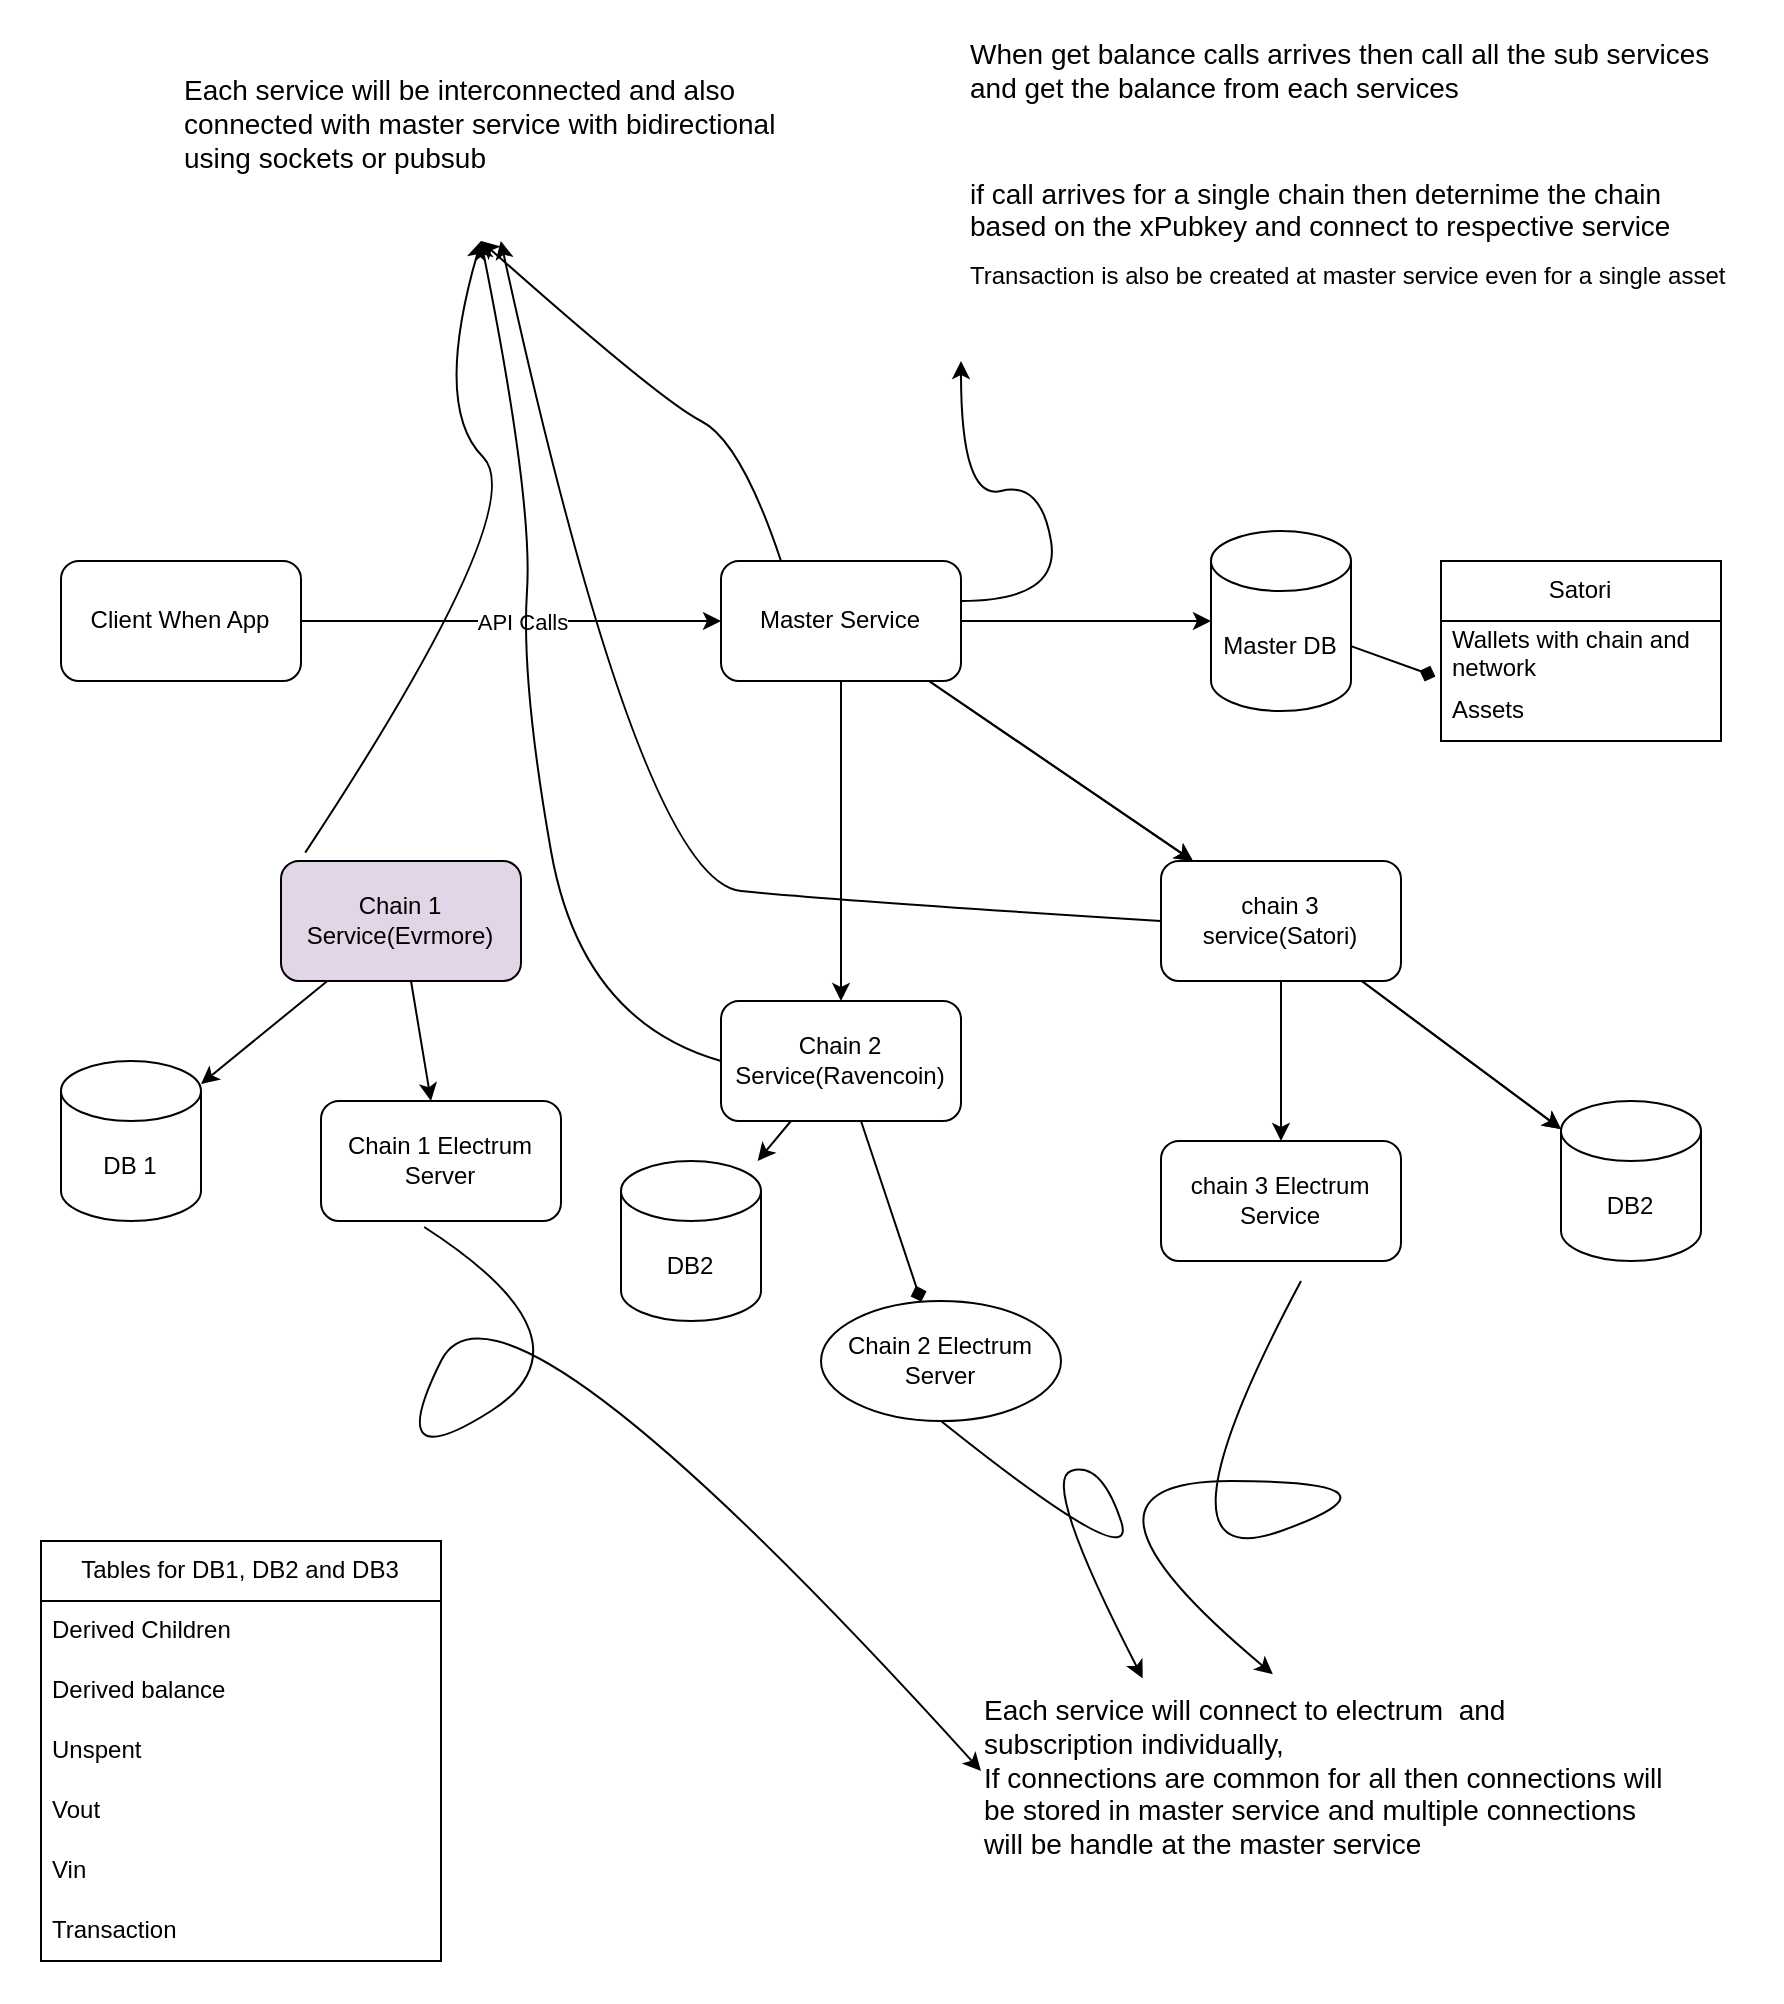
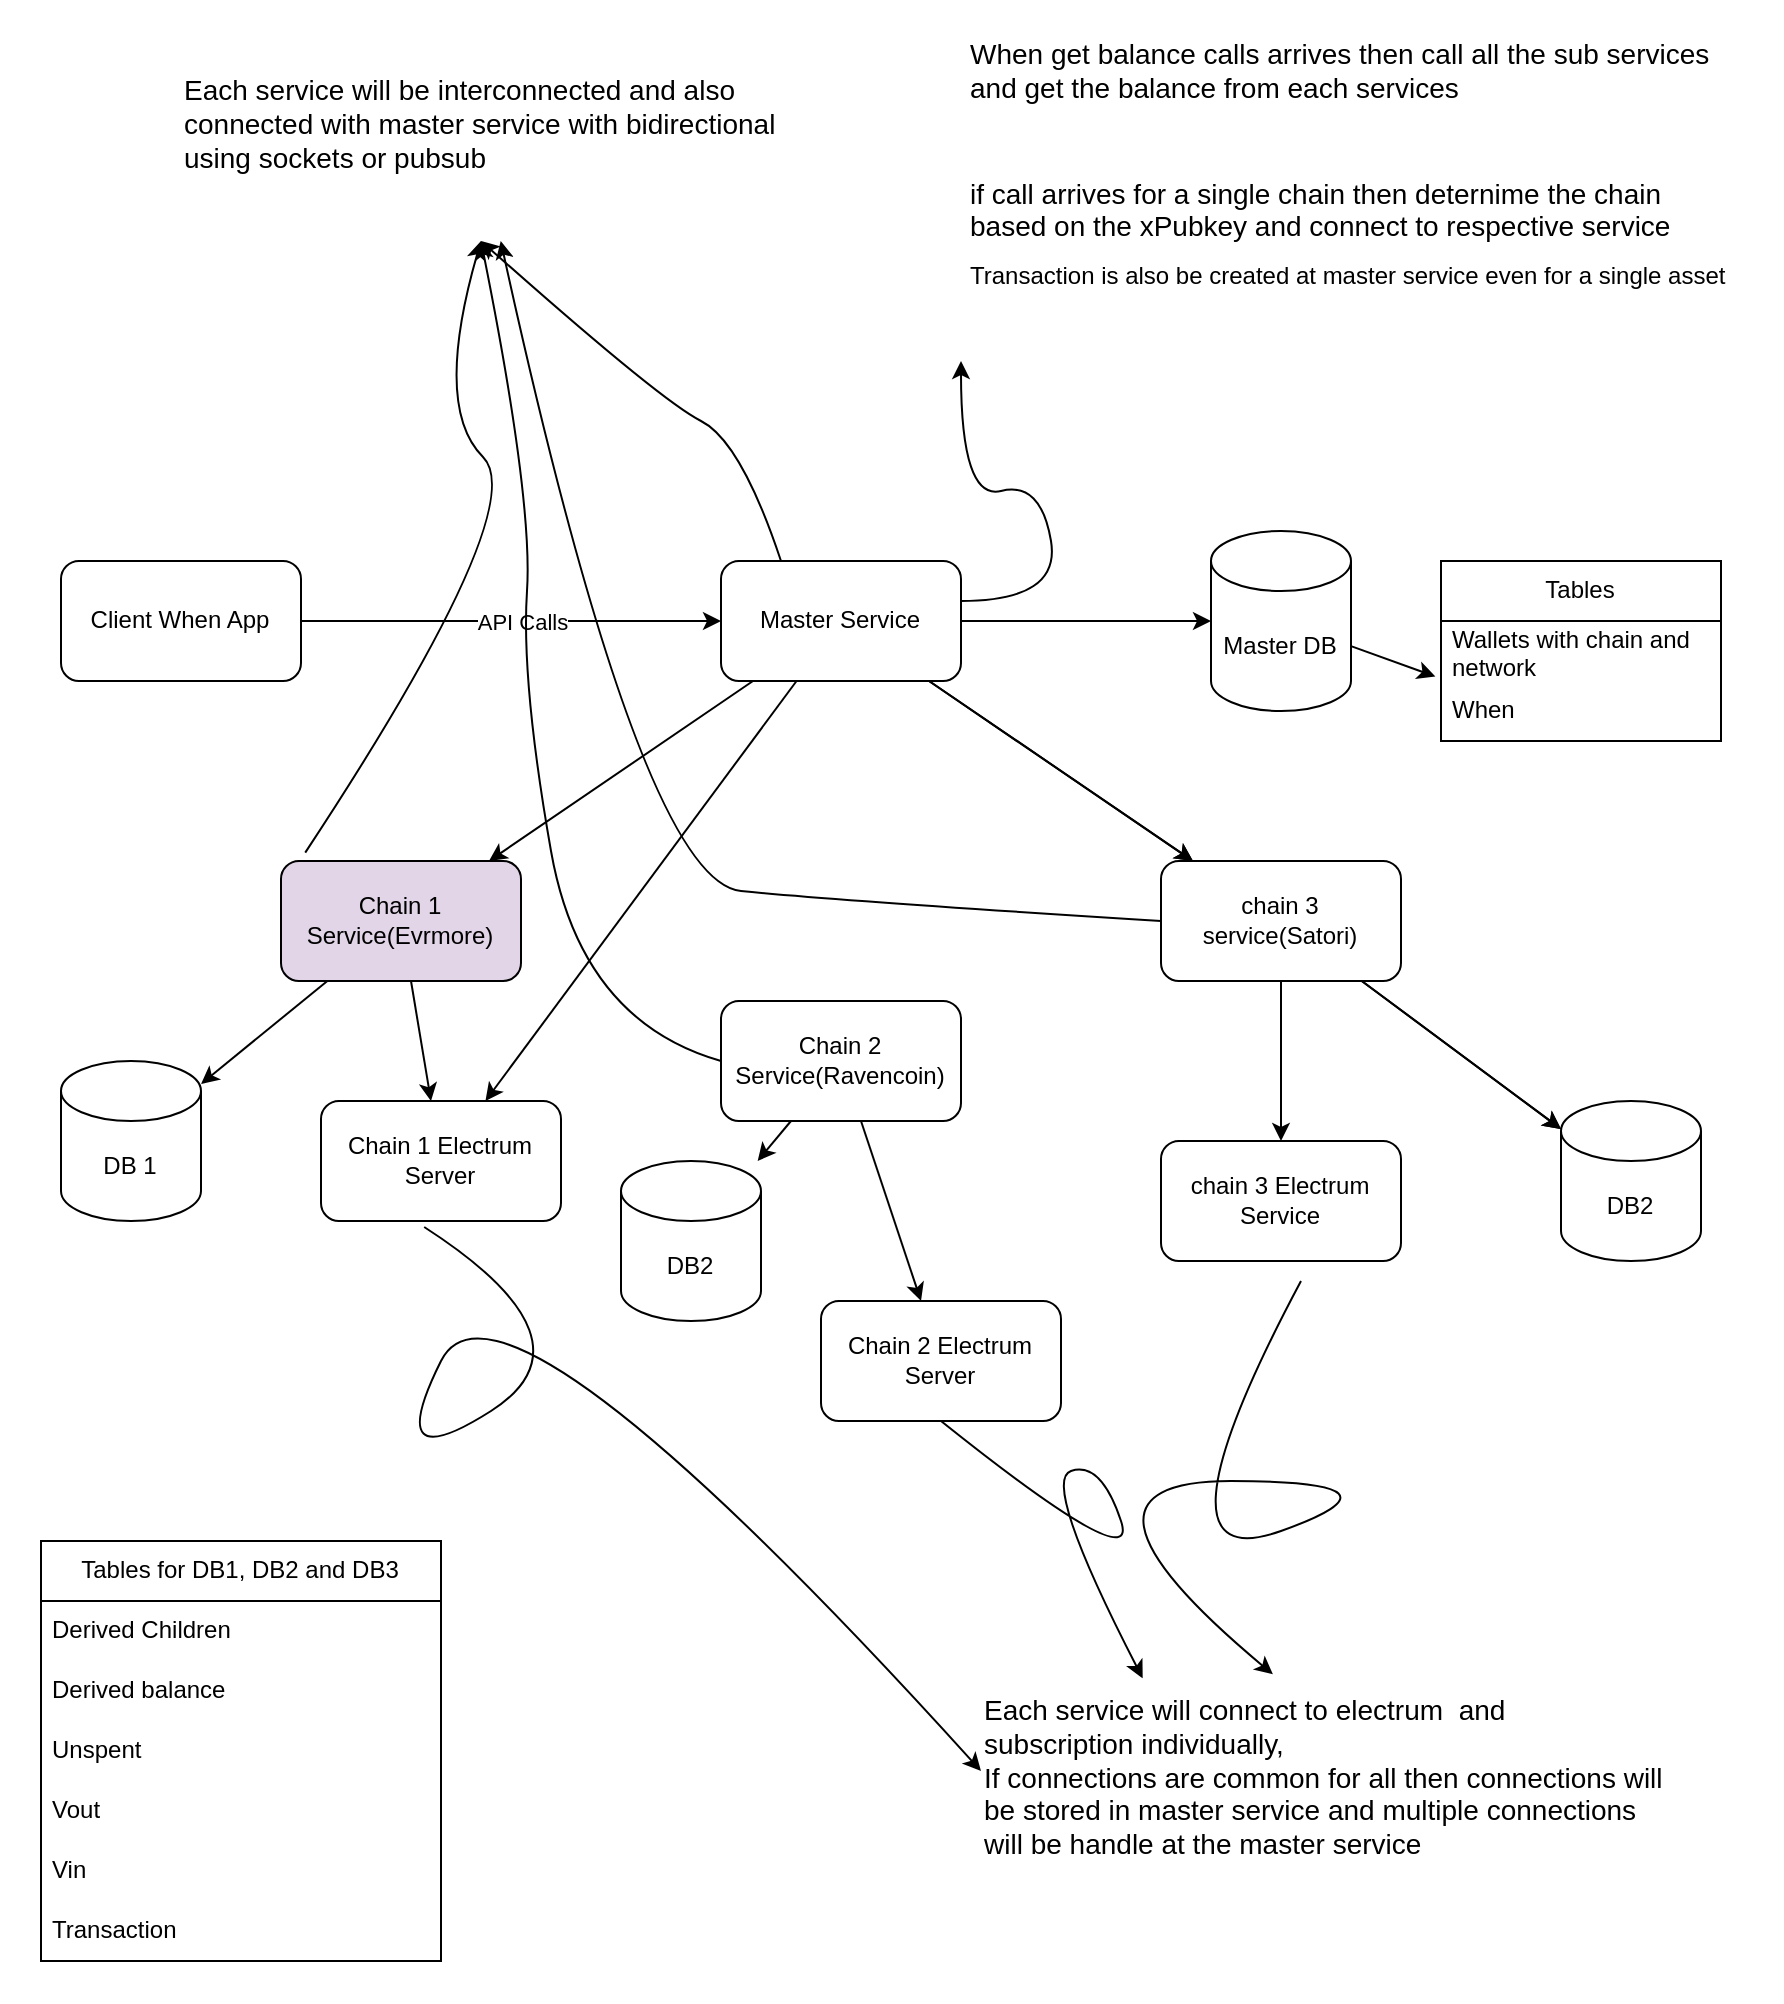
node "Satori": label "Satori" -> "Tables"
edge "Master DB" -> "Wallets with chain and network": arrowhead diamond -> classic
node "Assets": label "Assets" -> "When"
edge "Master Service" -> "Chain 1 Service(Evrmore)": added
edge "Master Service" -> "Chain 2 Service(Ravencoin)": now "Master Service" -> "Chain 1 Electrum Server"
edge "Chain 2 Service(Ravencoin)" -> "Chain 2 Electrum Server": arrowhead diamond -> classic
node "Chain 2 Electrum Server": shape ellipse -> rounded rectangle
